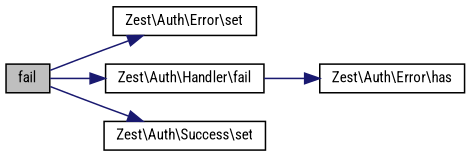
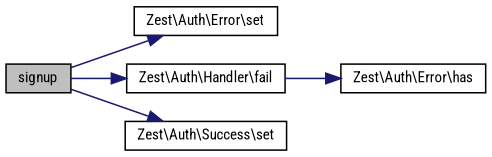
node "fail": label "fail" -> "signup"
